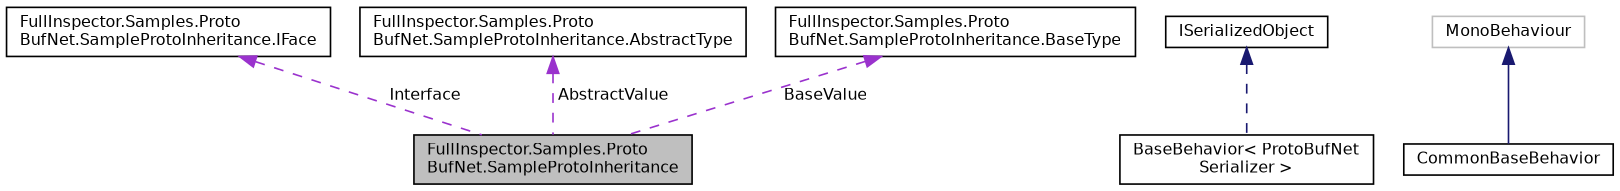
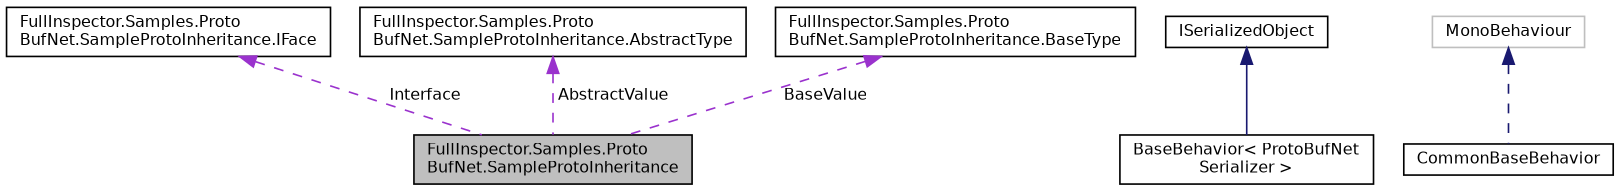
edge "BaseBehavior< ProtoBufNet Serializer >" -> "ISerializedObject": style dashed -> solid
edge "CommonBaseBehavior" -> "MonoBehaviour": style solid -> dashed
